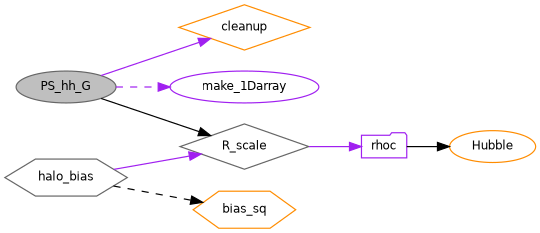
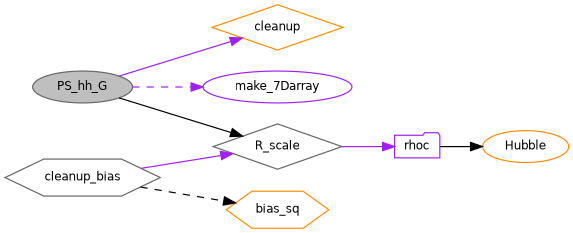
node "make_1Darray": label "make_1Darray" -> "make_7Darray"
node "halo_bias": label "halo_bias" -> "cleanup_bias"
